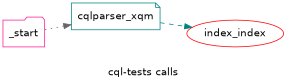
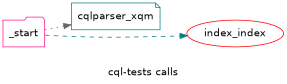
edge "cqlparser_xqm" -> "index_index": now "_start" -> "index_index"
